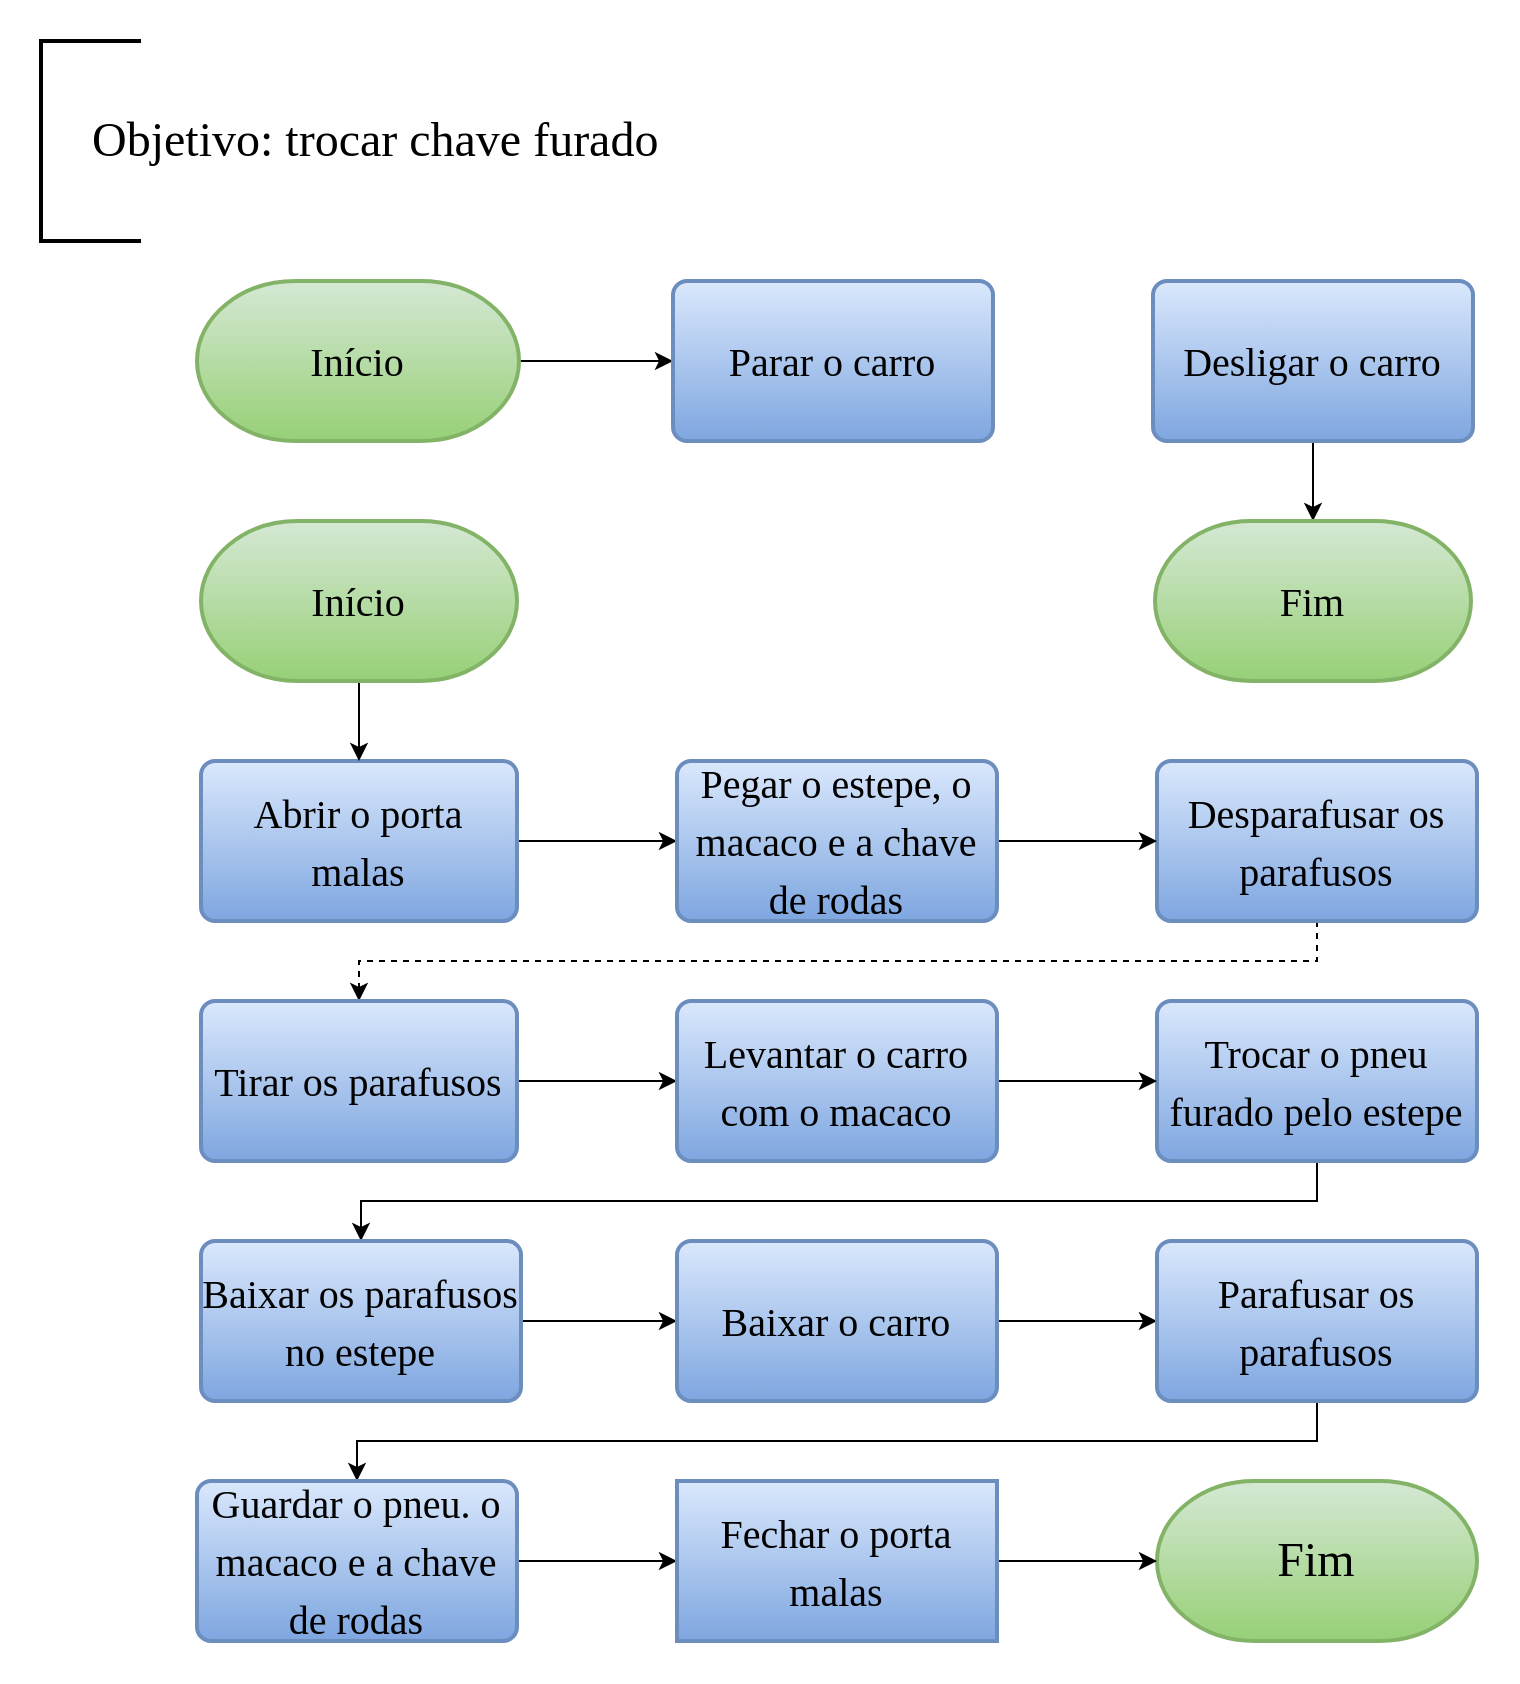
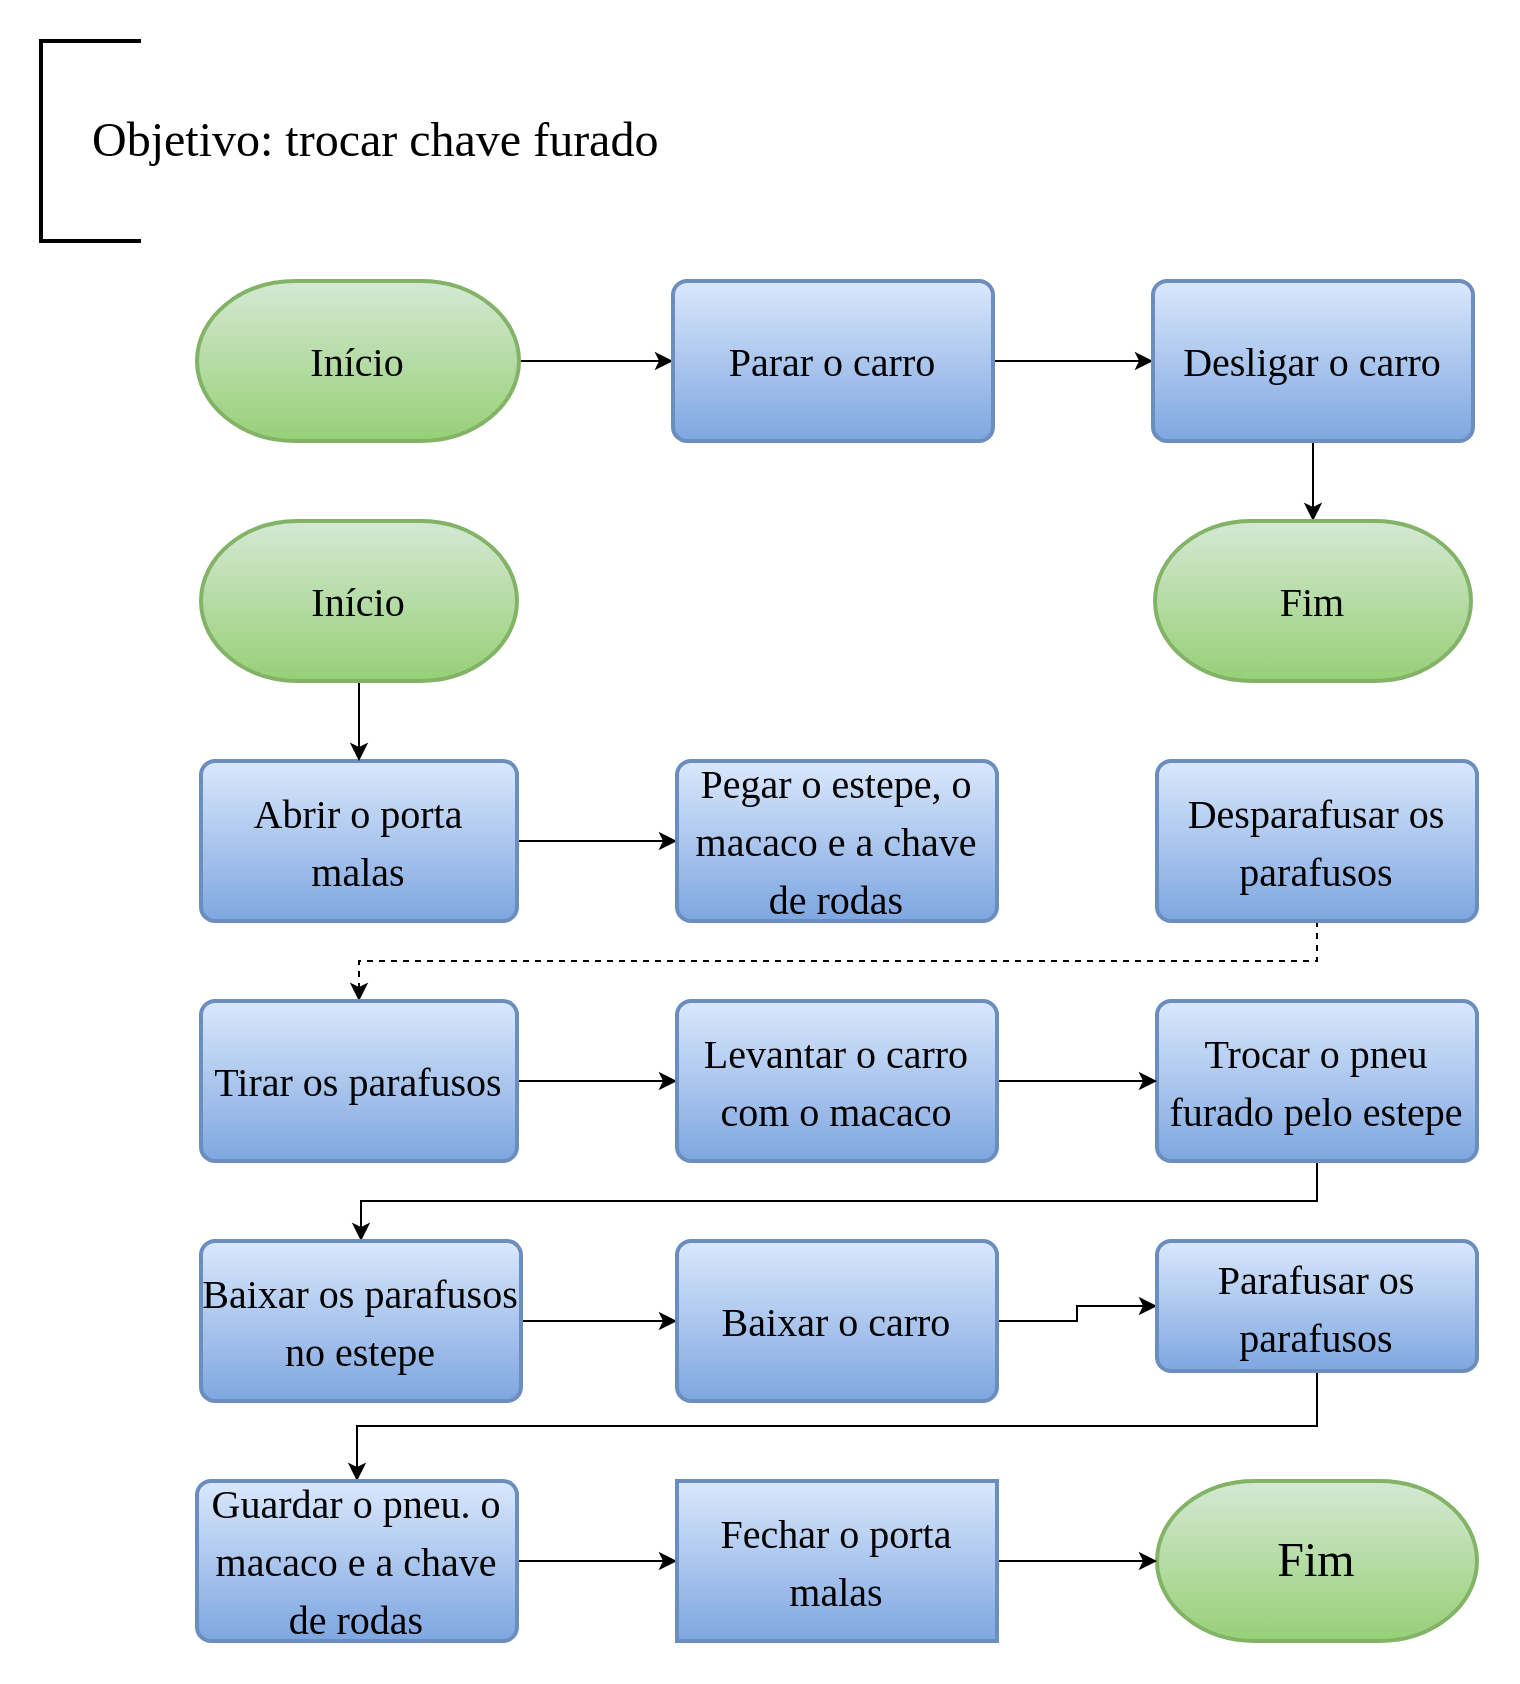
edge "Parar o carro" -> "Desligar o carro": added
edge "Pegar o estepe, o macaco e a chave de rodas" -> "Desparafusar os parafusos": removed
node "Parafusar os parafusos": size 320x160 -> 320x130
